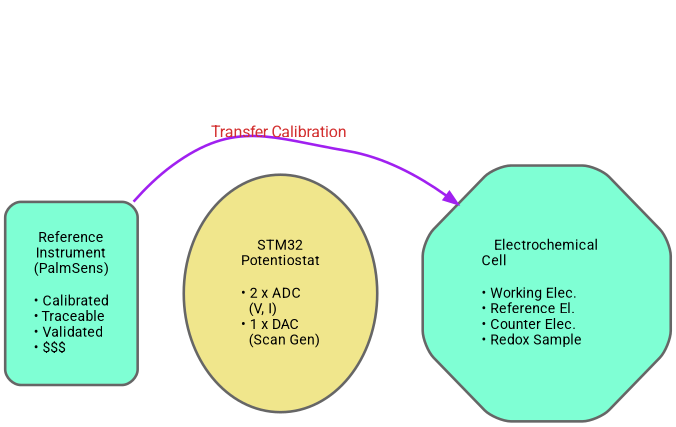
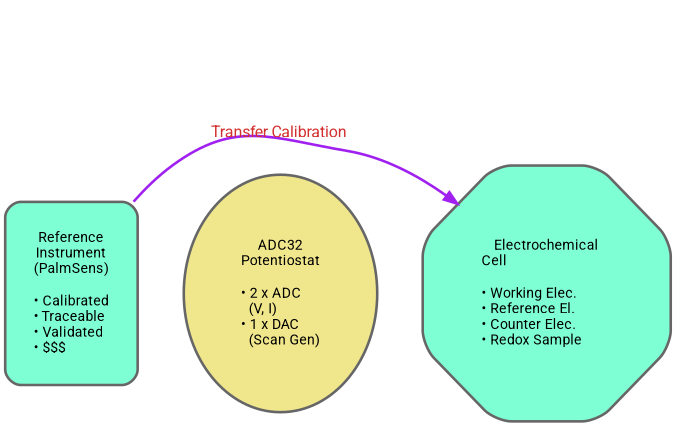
node "STM32 Potentiostat • 2 x ADC (V, I) • 1 x DAC (Scan Gen)": label "STM32 Potentiostat • 2 x ADC (V, I) • 1 x DAC (Scan Gen)" -> "ADC32 Potentiostat • 2 x ADC (V, I) • 1 x DAC (Scan Gen)"
